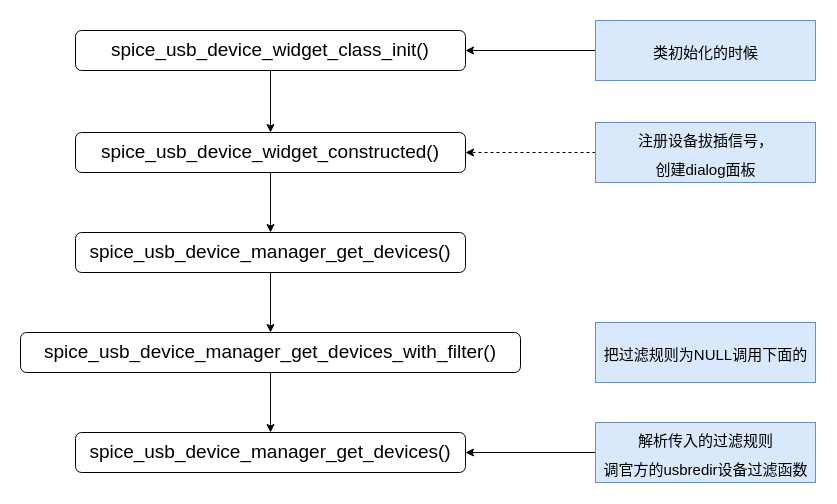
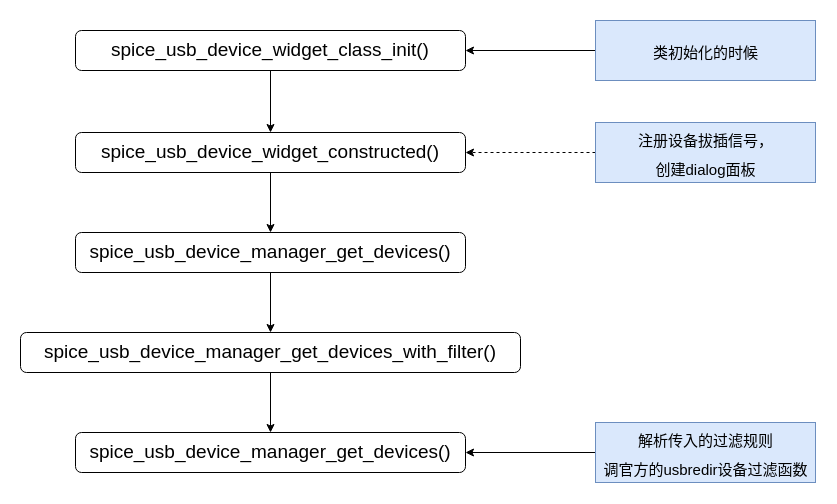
node "把过滤规则为NULL调用下面的": removed
